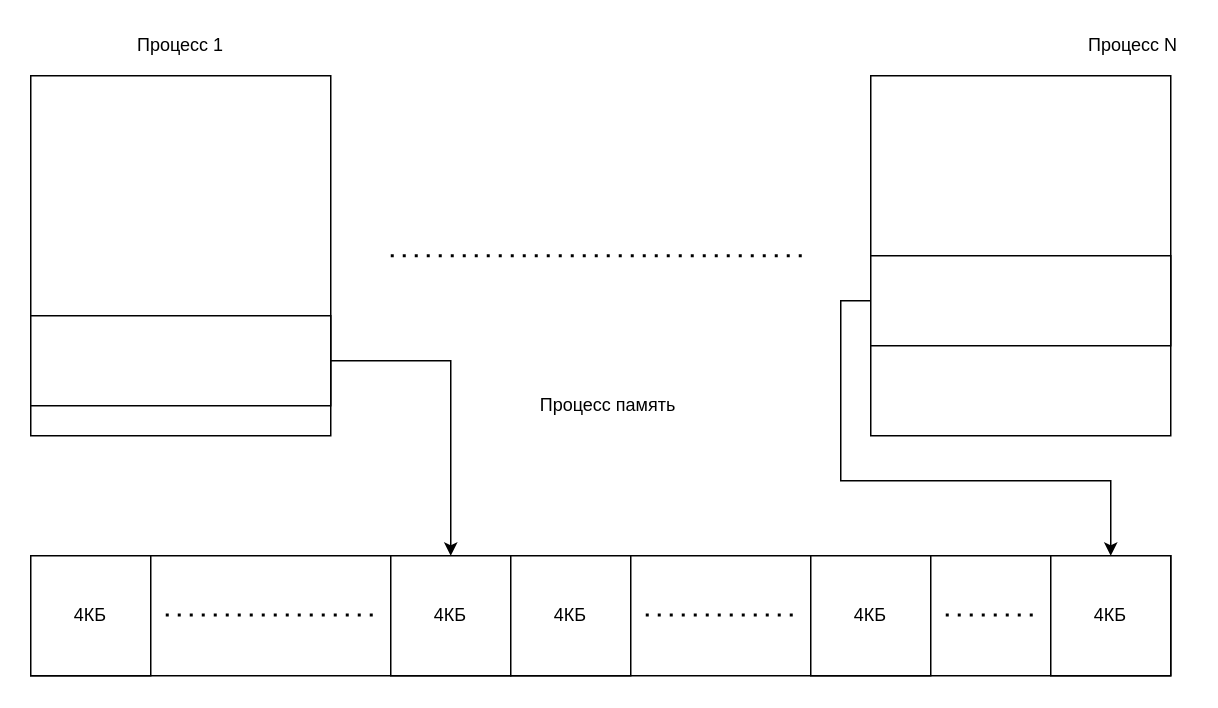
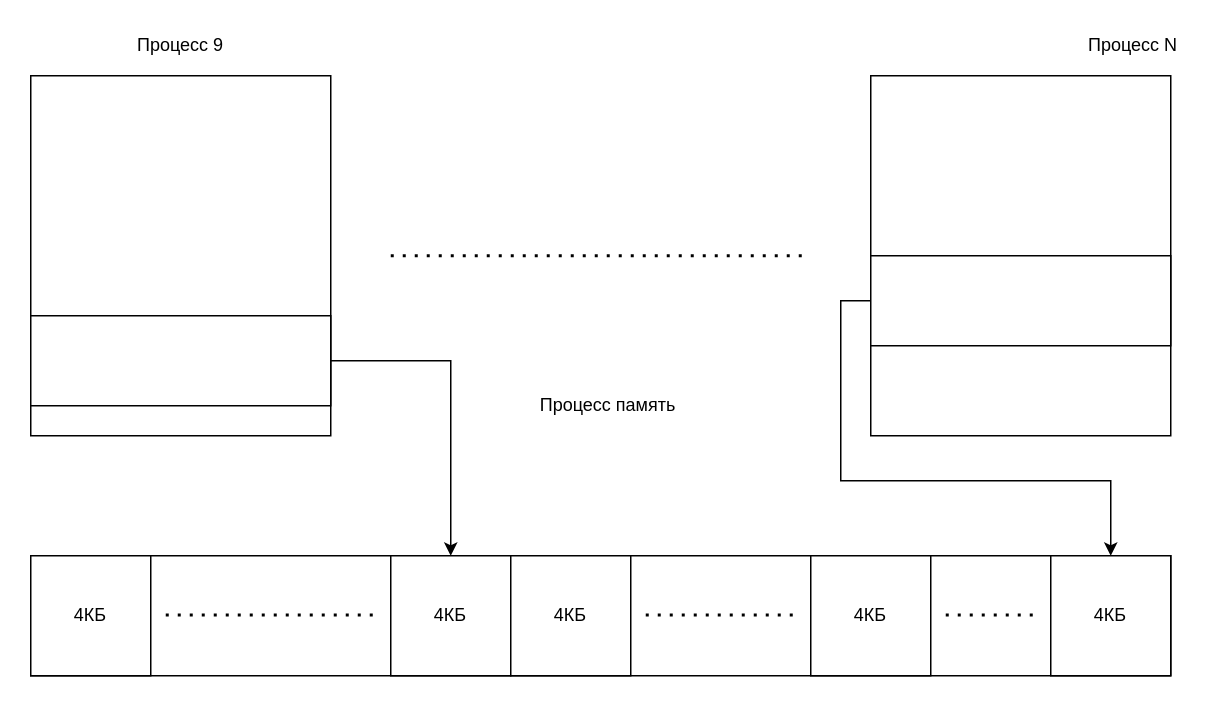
node "Процесс 1": label "Процесс 1" -> "Процесс 9"
